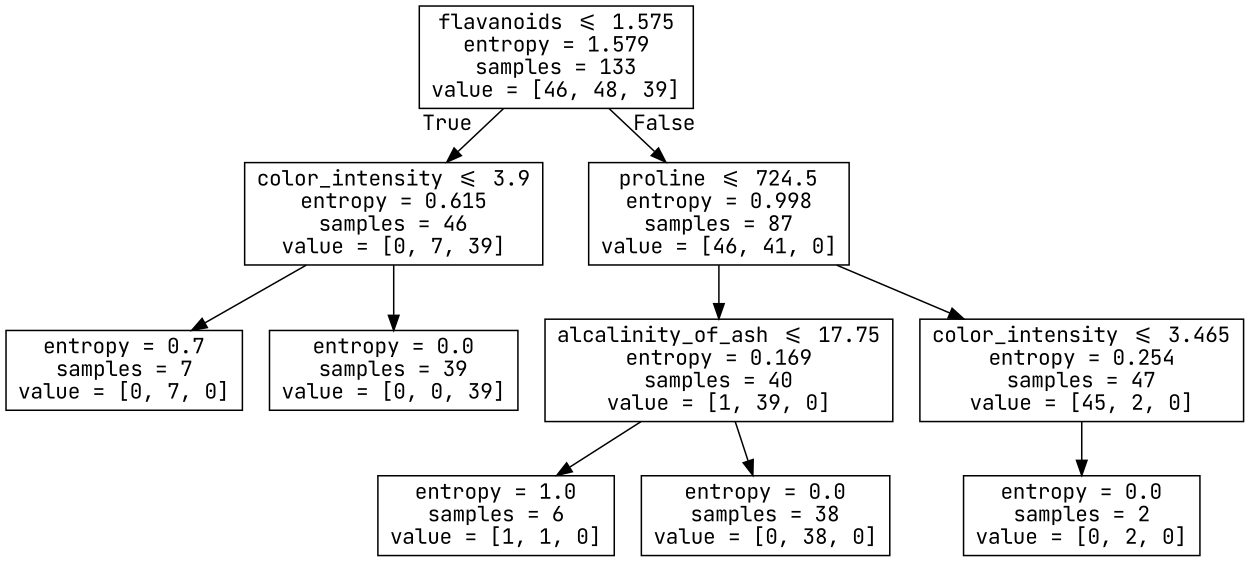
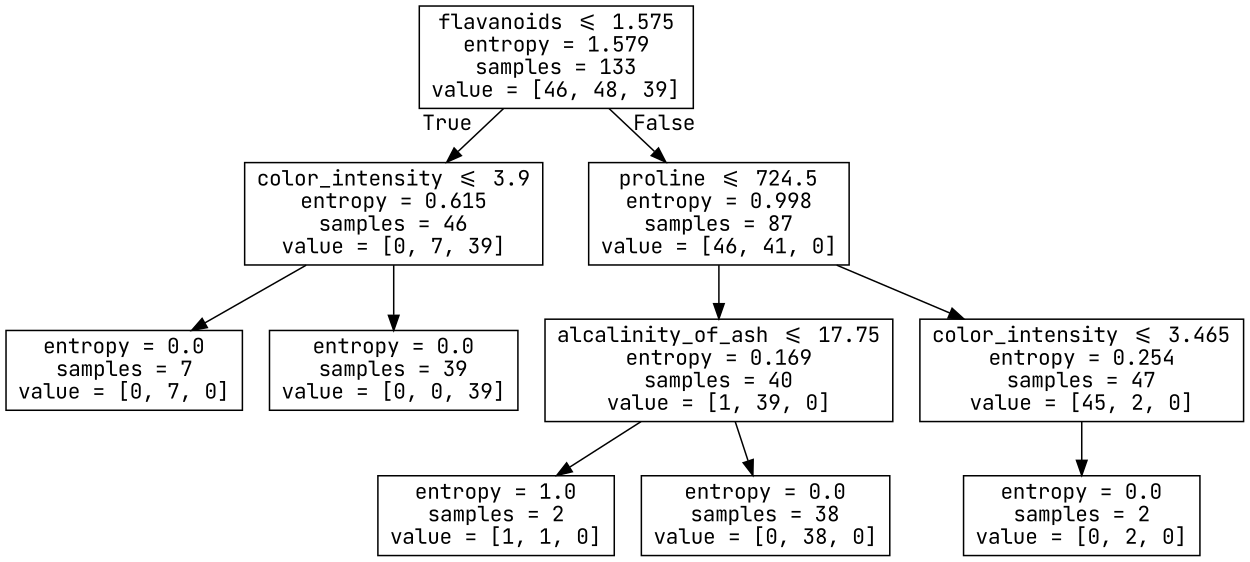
node "entropy = 0.7 samples = 7 value = [0, 7, 0]": label "entropy = 0.7 samples = 7 value = [0, 7, 0]" -> "entropy = 0.0 samples = 7 value = [0, 7, 0]"
node "entropy = 1.0 samples = 6 value = [1, 1, 0]": label "entropy = 1.0 samples = 6 value = [1, 1, 0]" -> "entropy = 1.0 samples = 2 value = [1, 1, 0]"
